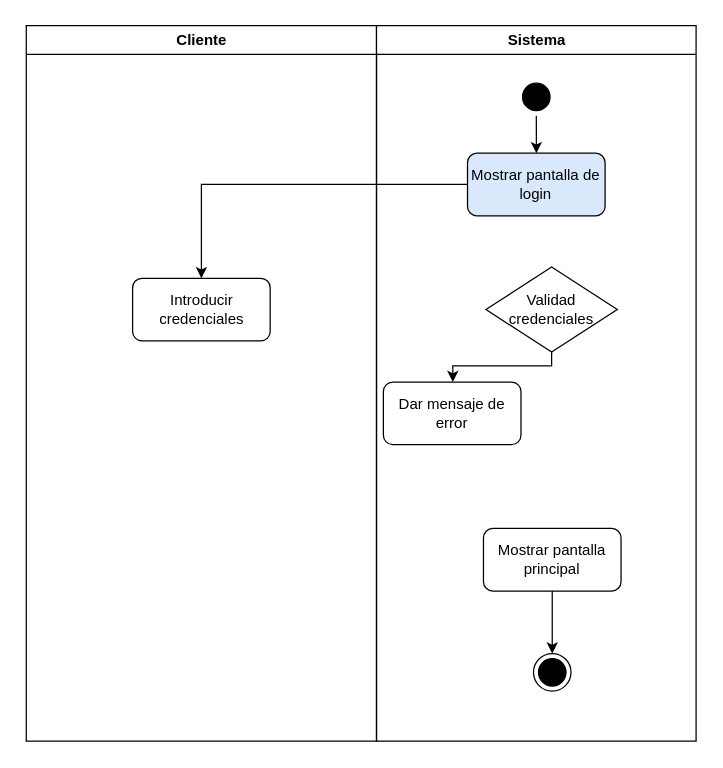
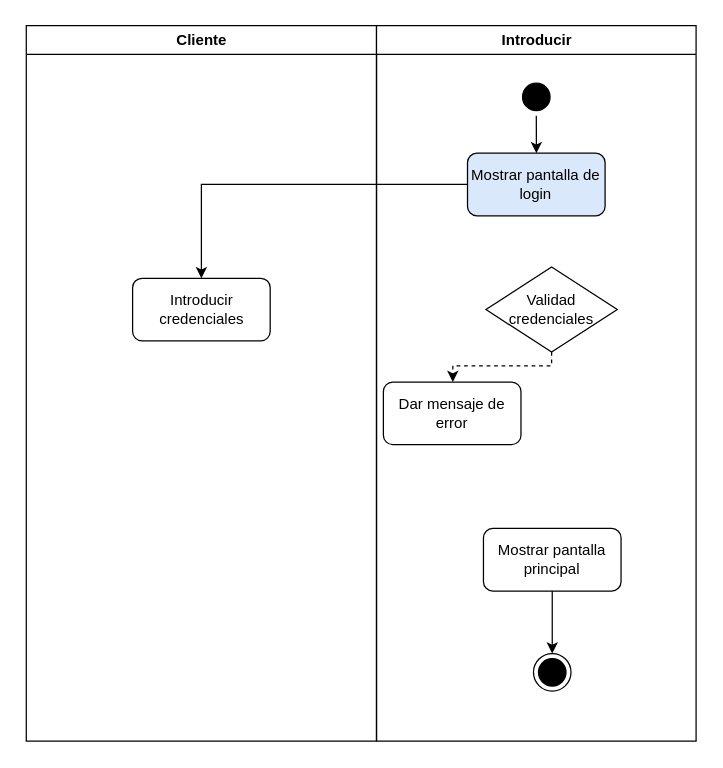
node "Sistema": label "Sistema" -> "Introducir"
edge "Validad credenciales" -> "Dar mensaje de error": style solid -> dashed
